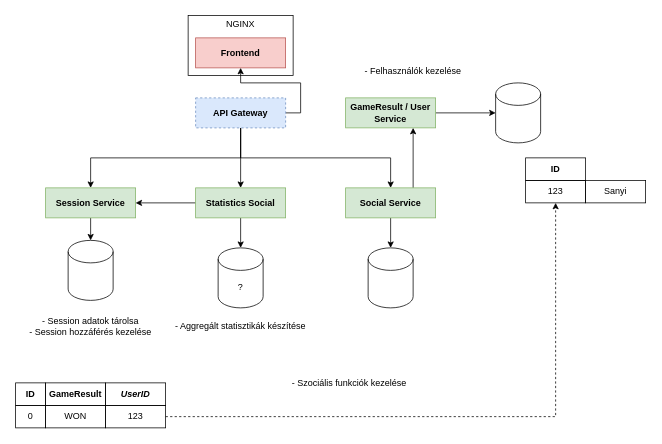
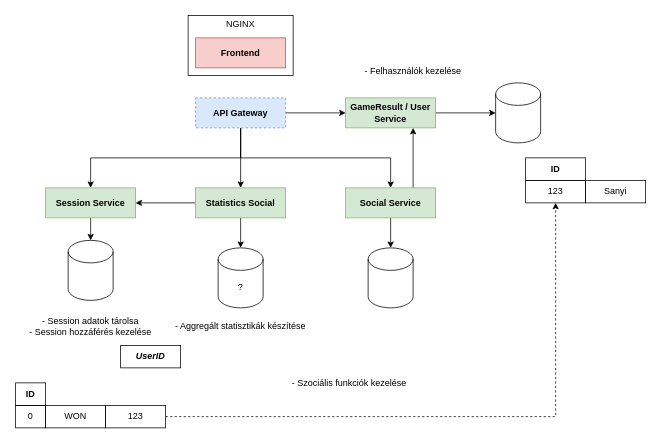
edge "API Gateway" -> "Frontend": now "API Gateway" -> "GameResult / User Service"
node "GameResult": removed
node "UserID": moved (135, 394) -> (150, 357)
